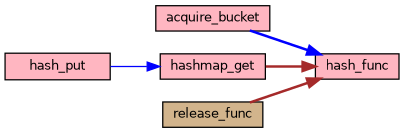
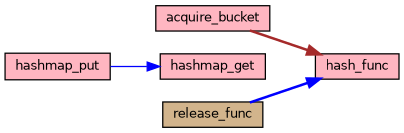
edge "acquire_bucket" -> "hash_func": color blue -> brown
node "hash_put": label "hash_put" -> "hashmap_put"
edge "hashmap_get" -> "hash_func": removed
edge "release_func" -> "hash_func": color brown -> blue
